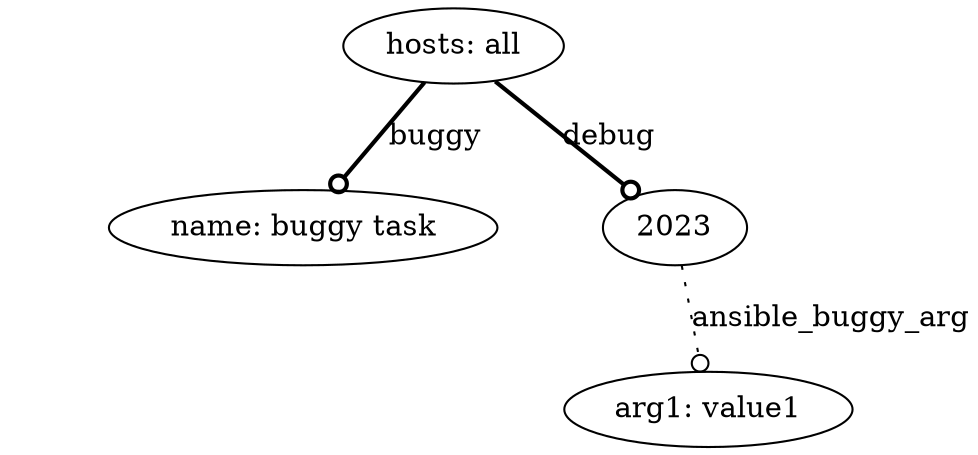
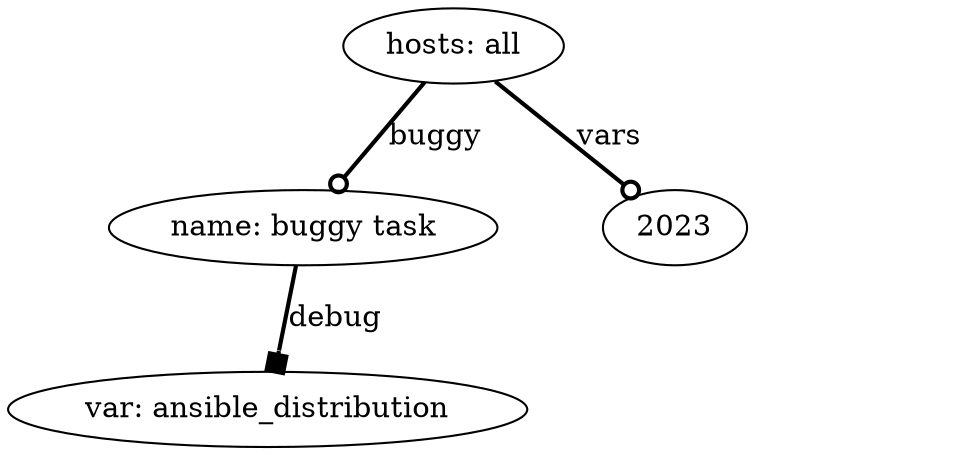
edge "hosts: all" -> "2023": label "debug" -> "vars"
node "var: ansible_distribution": added
node "arg1: value1": removed
